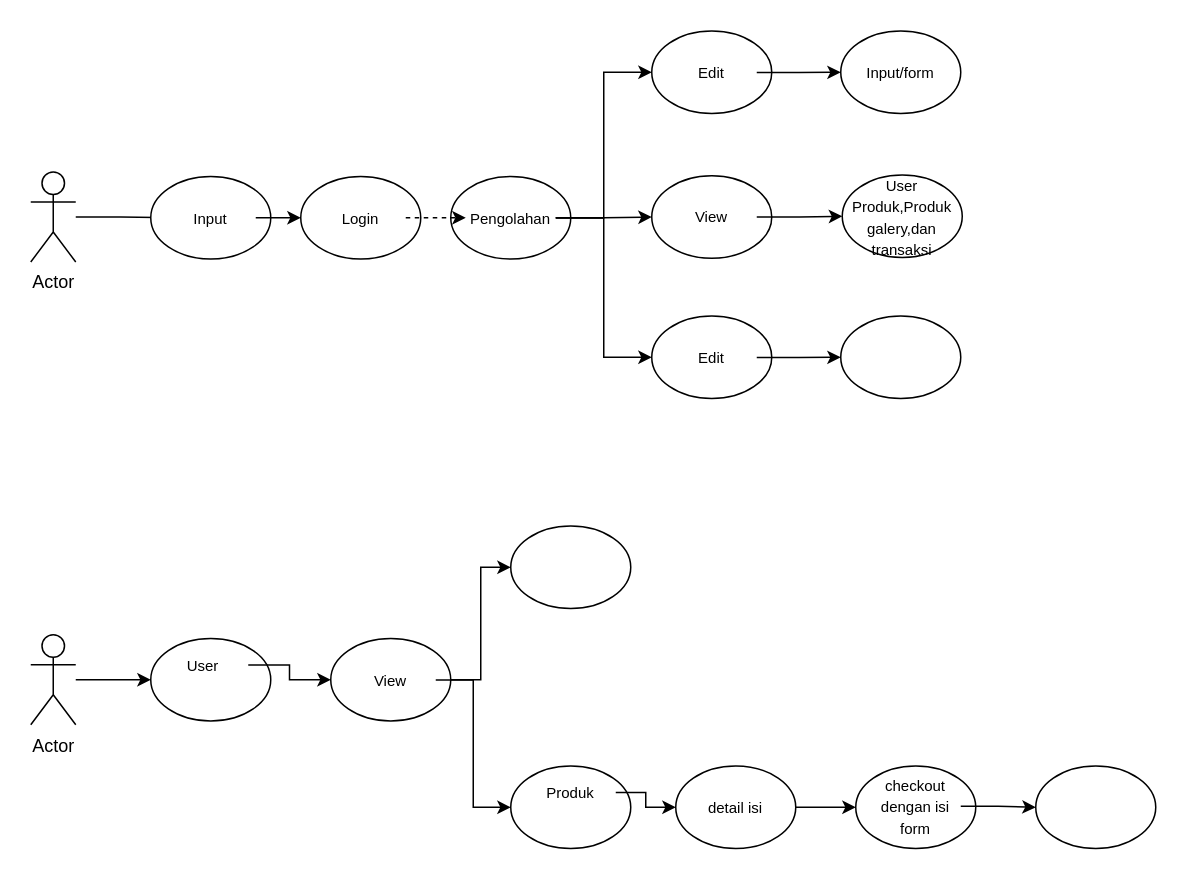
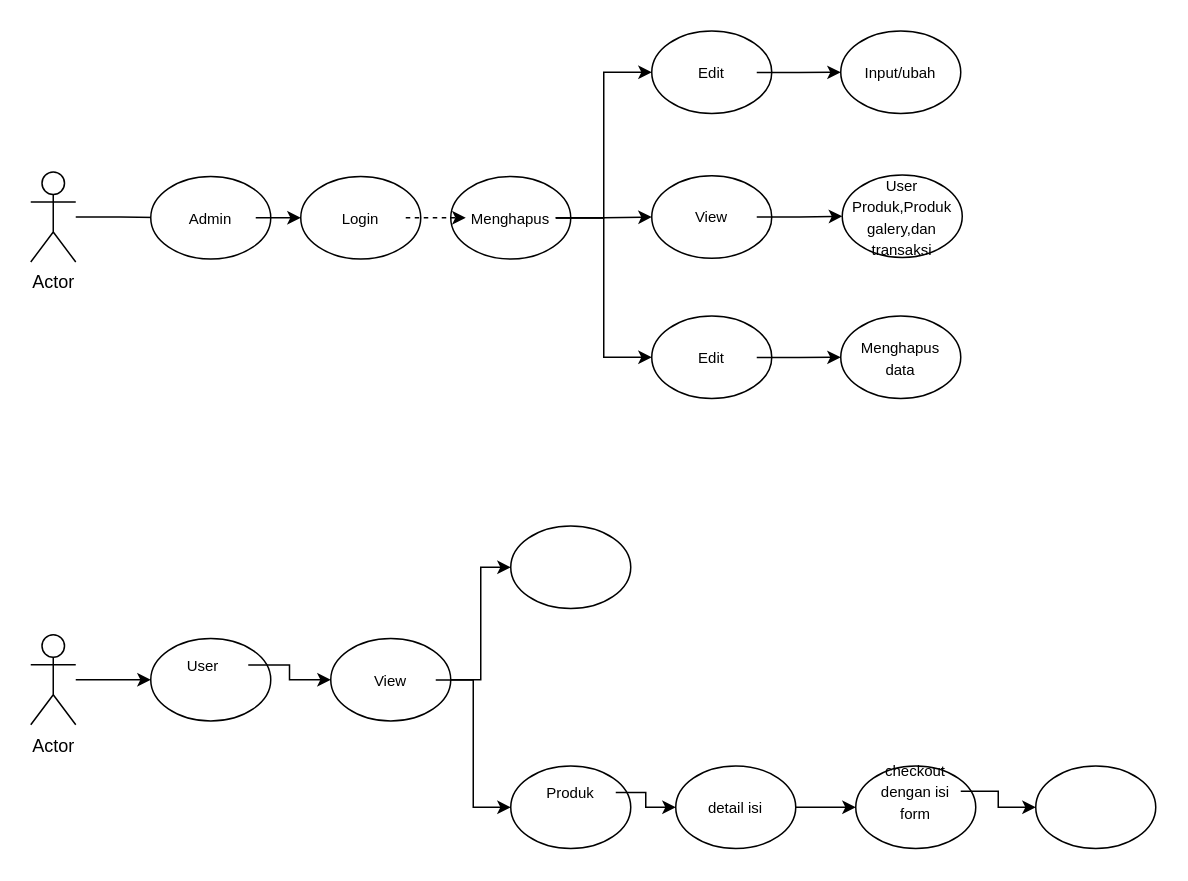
node "Input/form": label "Input/form" -> "Input/ubah"
node "Input": label "Input" -> "Admin"
node "Pengolahan": label "Pengolahan" -> "Menghapus"
node "Menghapus data": added
node "checkout dengan isi form": moved (916, 806) -> (916, 791)
